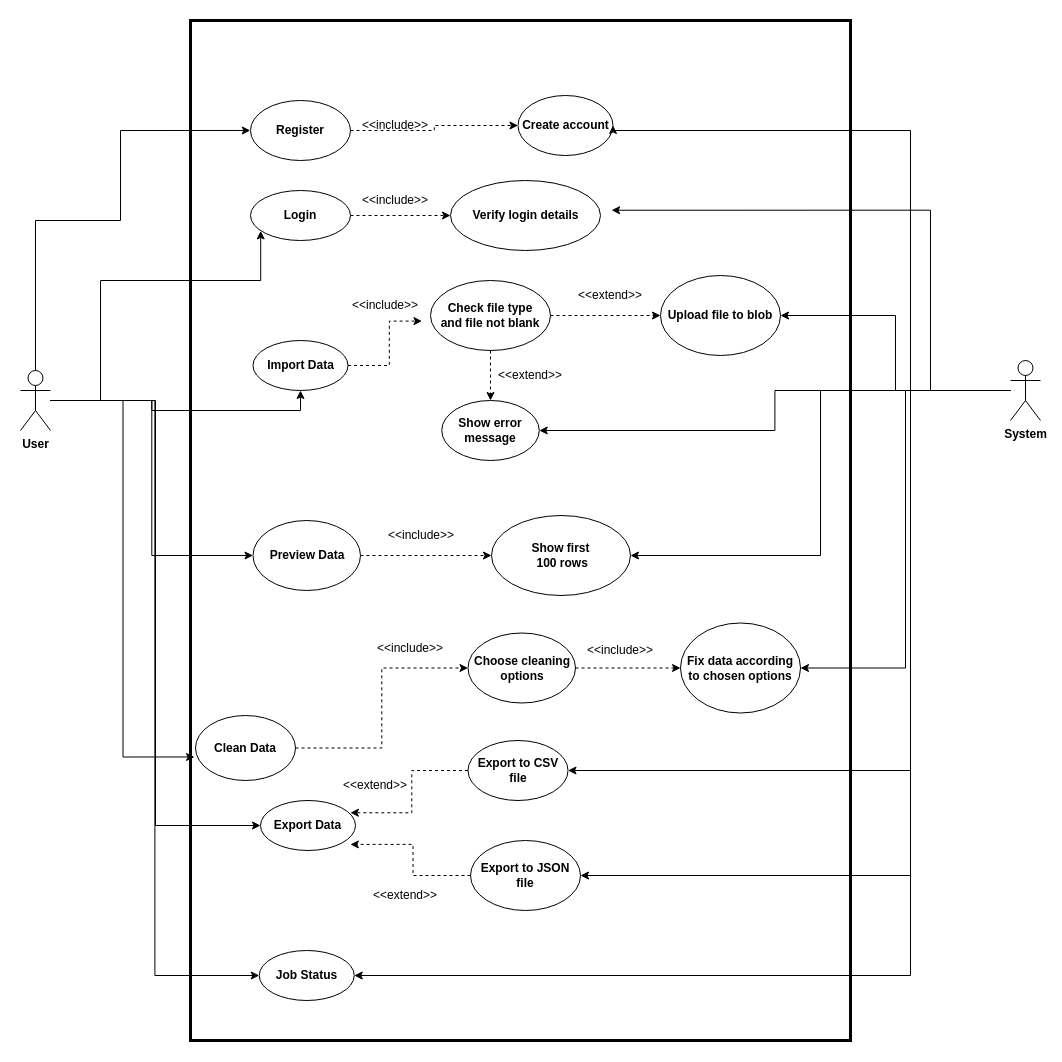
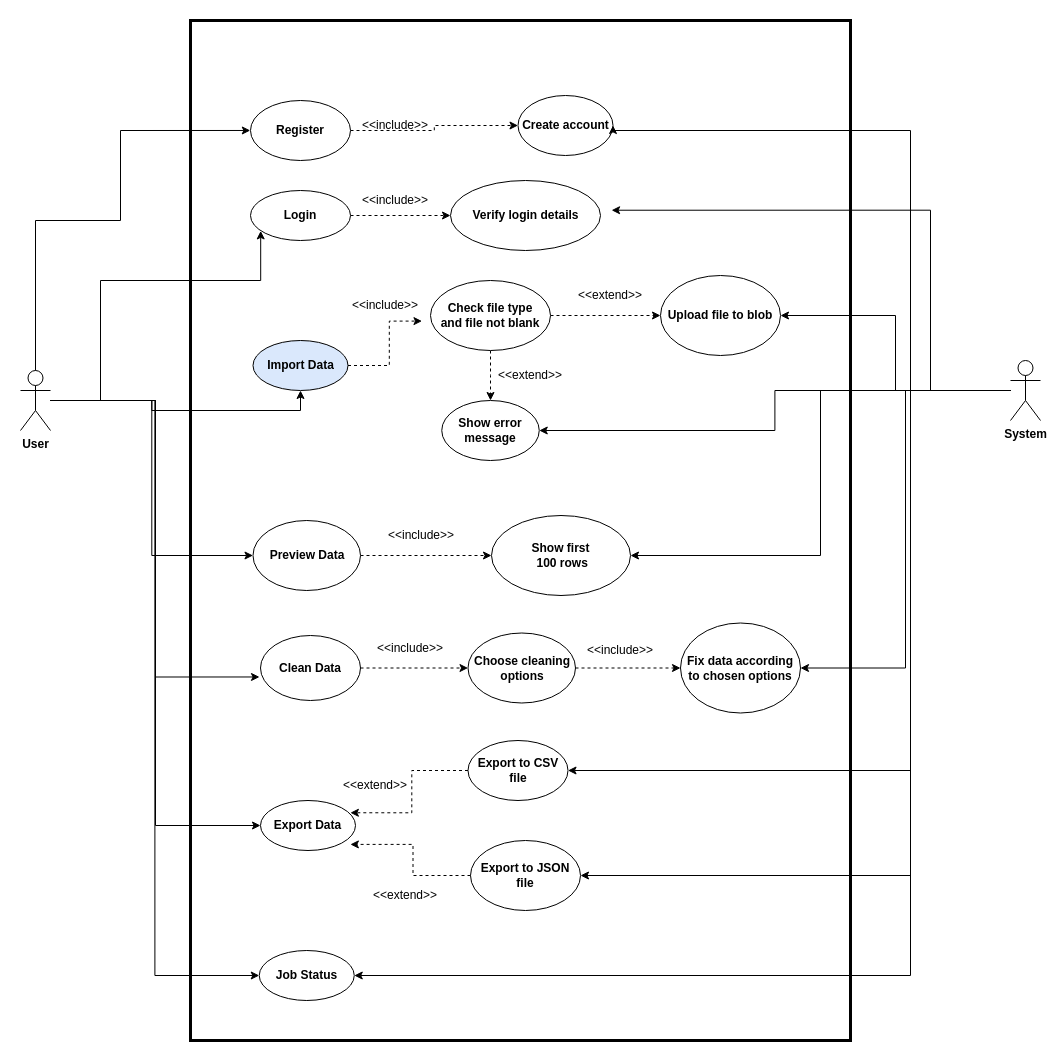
node "Import Data": fillcolor #ffffff -> #dae8fc
node "Clean Data": moved (246, 748) -> (311, 668)
